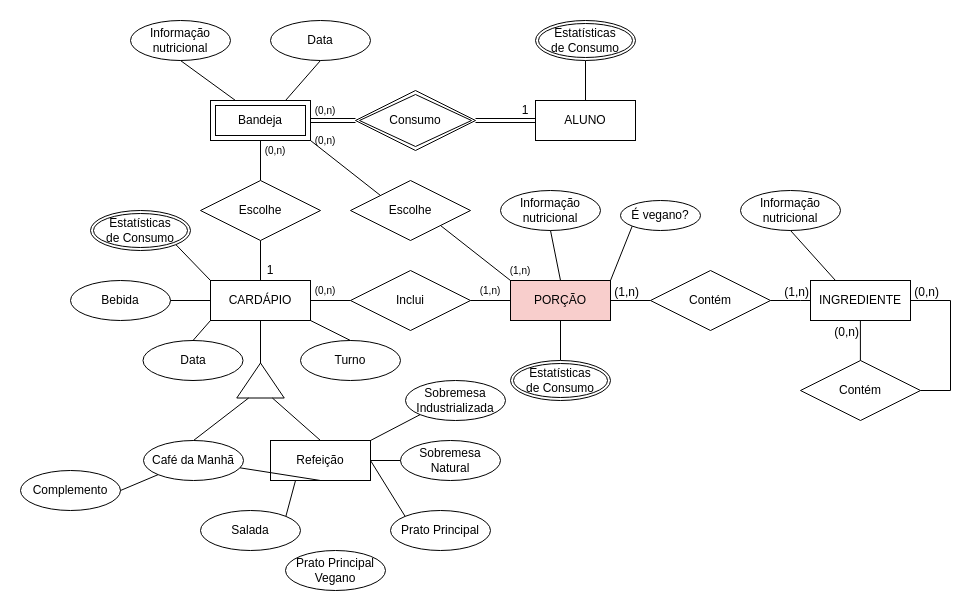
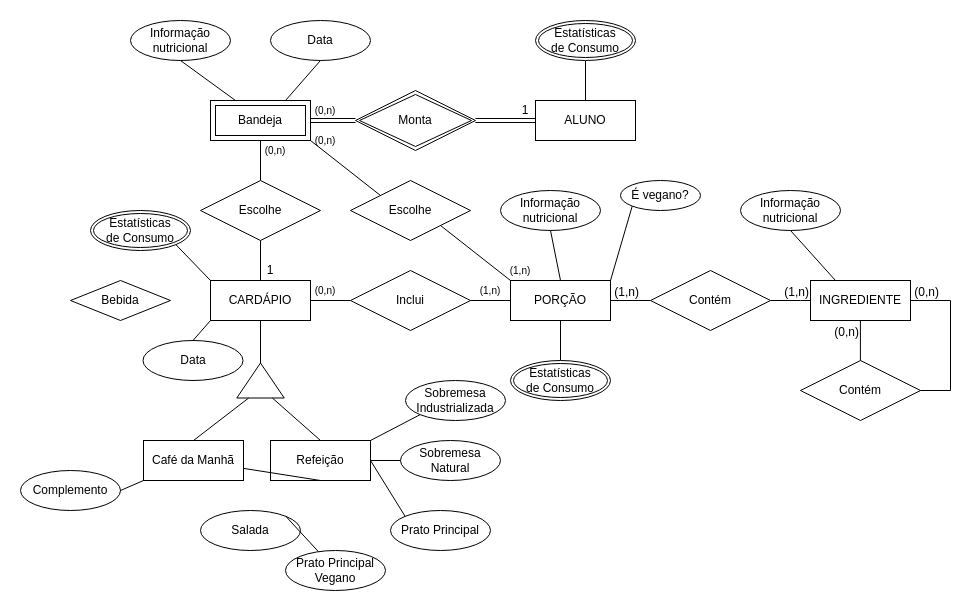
node "Consumo": label "Consumo" -> "Monta"
node "É vegano?": moved (661, 216) -> (661, 196)
node "Bebida": shape ellipse -> diamond
edge "Bebida" -- "CARDÁPIO": removed
node "PORÇÃO": fillcolor #f8cecc -> #ffffff
edge "CARDÁPIO" -- "Turno": removed
node "Turno": removed
node "Café da Manhã": shape ellipse -> rectangle
edge "Refeição" -- "Salada": now "Prato Principal Vegano" -- "Salada"
